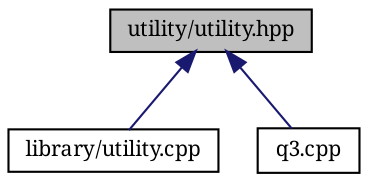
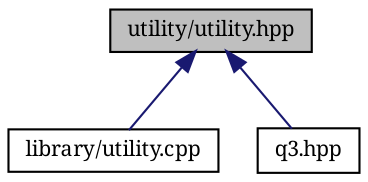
node "q3.cpp": label "q3.cpp" -> "q3.hpp"
